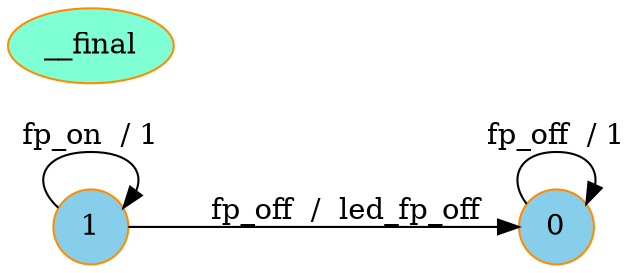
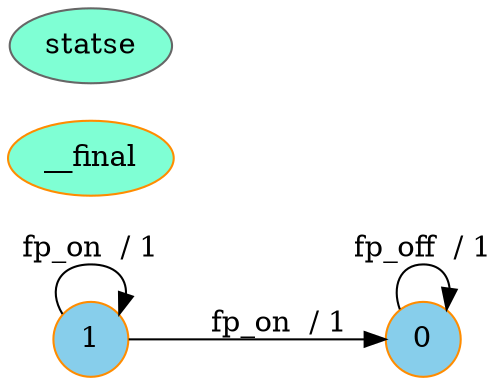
node "statse": added
edge "1" -> "0": label "fp_off  /  led_fp_off" -> "fp_on  / 1"
